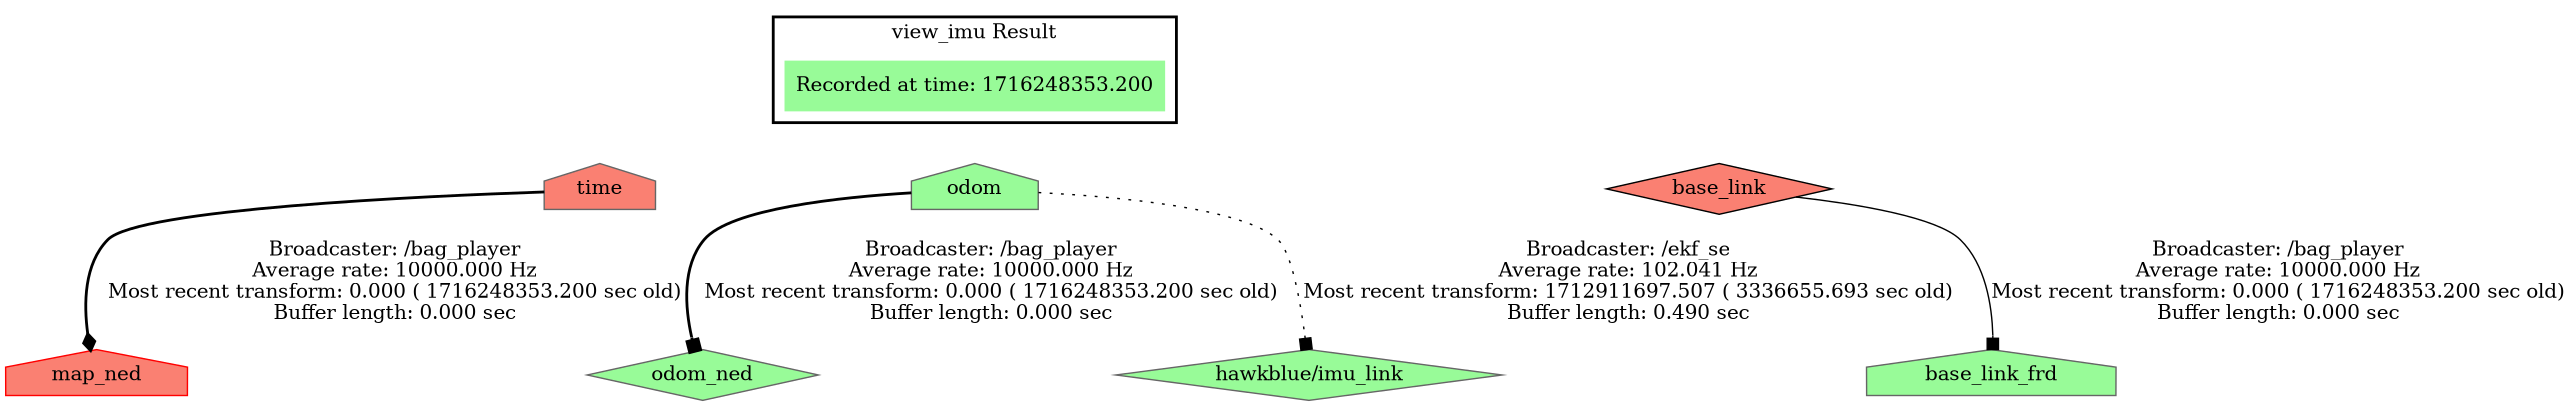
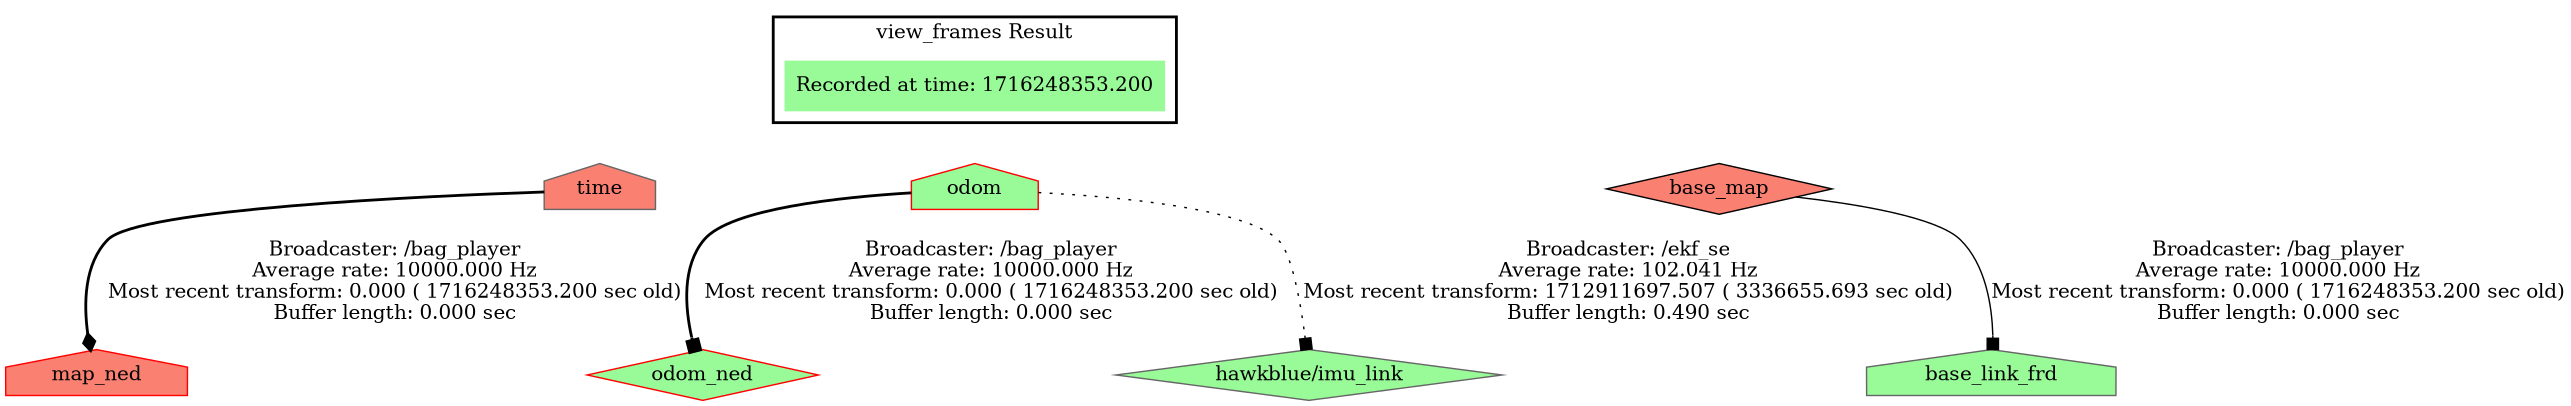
cluster "view_imu Result": label "view_imu Result" -> "view_frames Result"
node "odom": color gray40 -> red
node "base_link": label "base_link" -> "base_map"
node "odom_ned": color gray40 -> red
